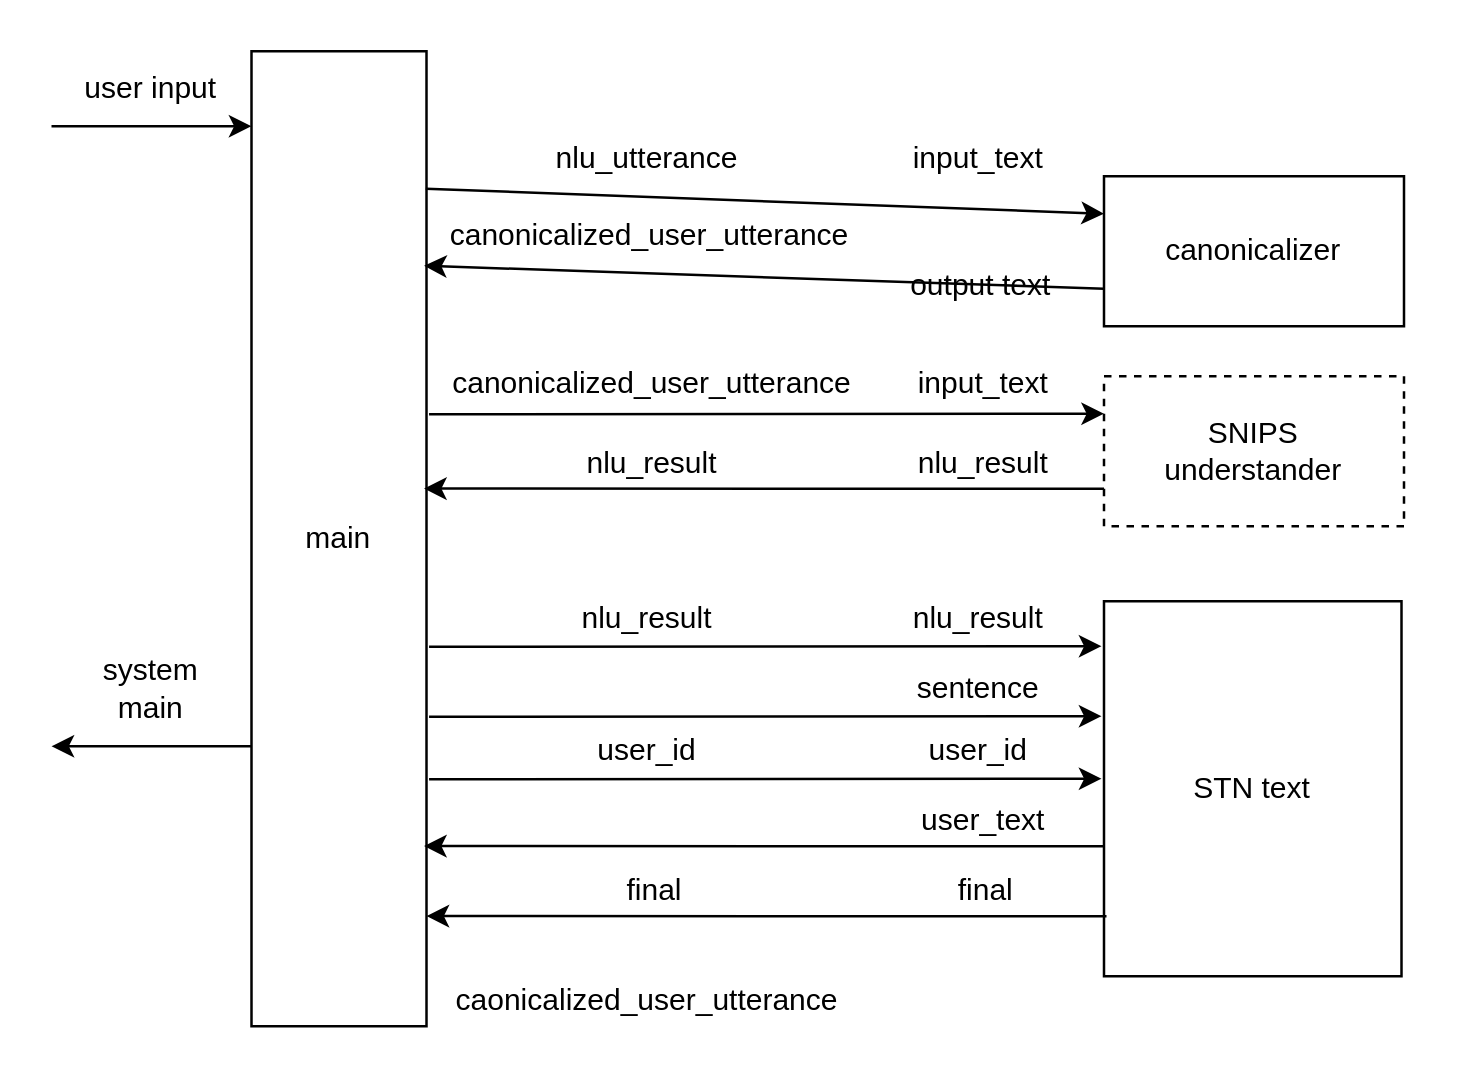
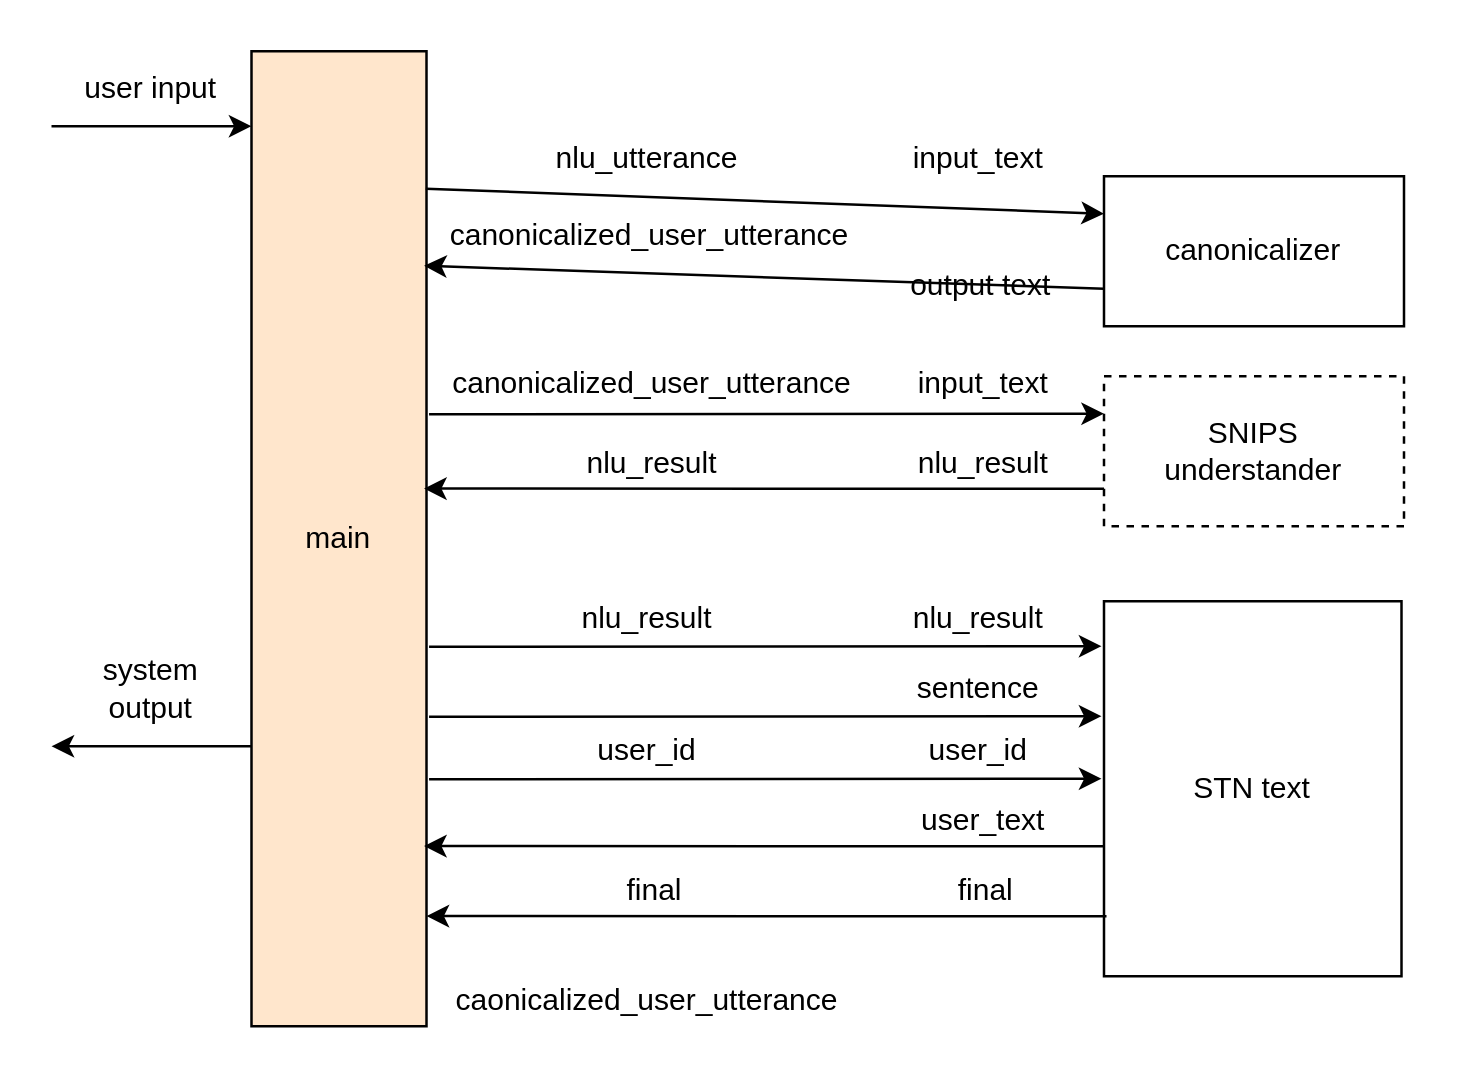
node "main": fillcolor #ffffff -> #ffe6cc
node "system main": label "system main" -> "system output"
